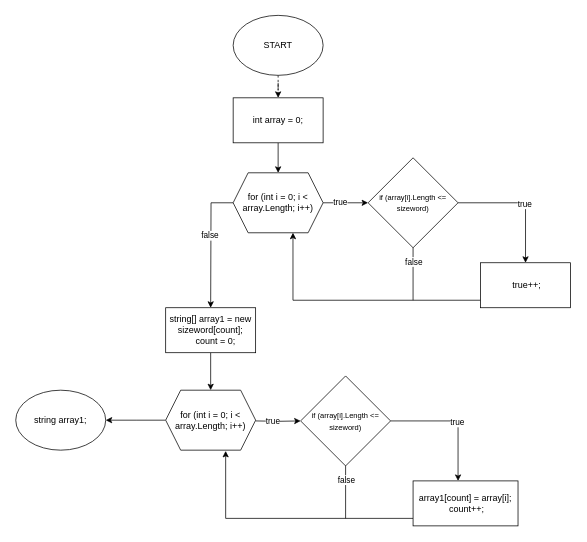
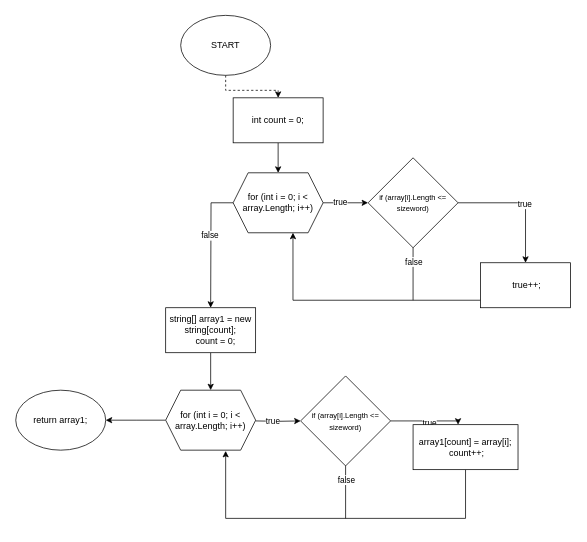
node "START": moved (278, 45) -> (225, 45)
node "int array = 0;": label "int array = 0;" -> "int count = 0;"
node "string[] array1 = new sizeword[count]; count = 0;": label "string[] array1 = new sizeword[count]; count = 0;" -> "string[] array1 = new string[count]; count = 0;"
node "string array1;": label "string array1;" -> "return array1;"
node "array1[count] = array[i]; count++;": moved (465, 504) -> (465, 447)
